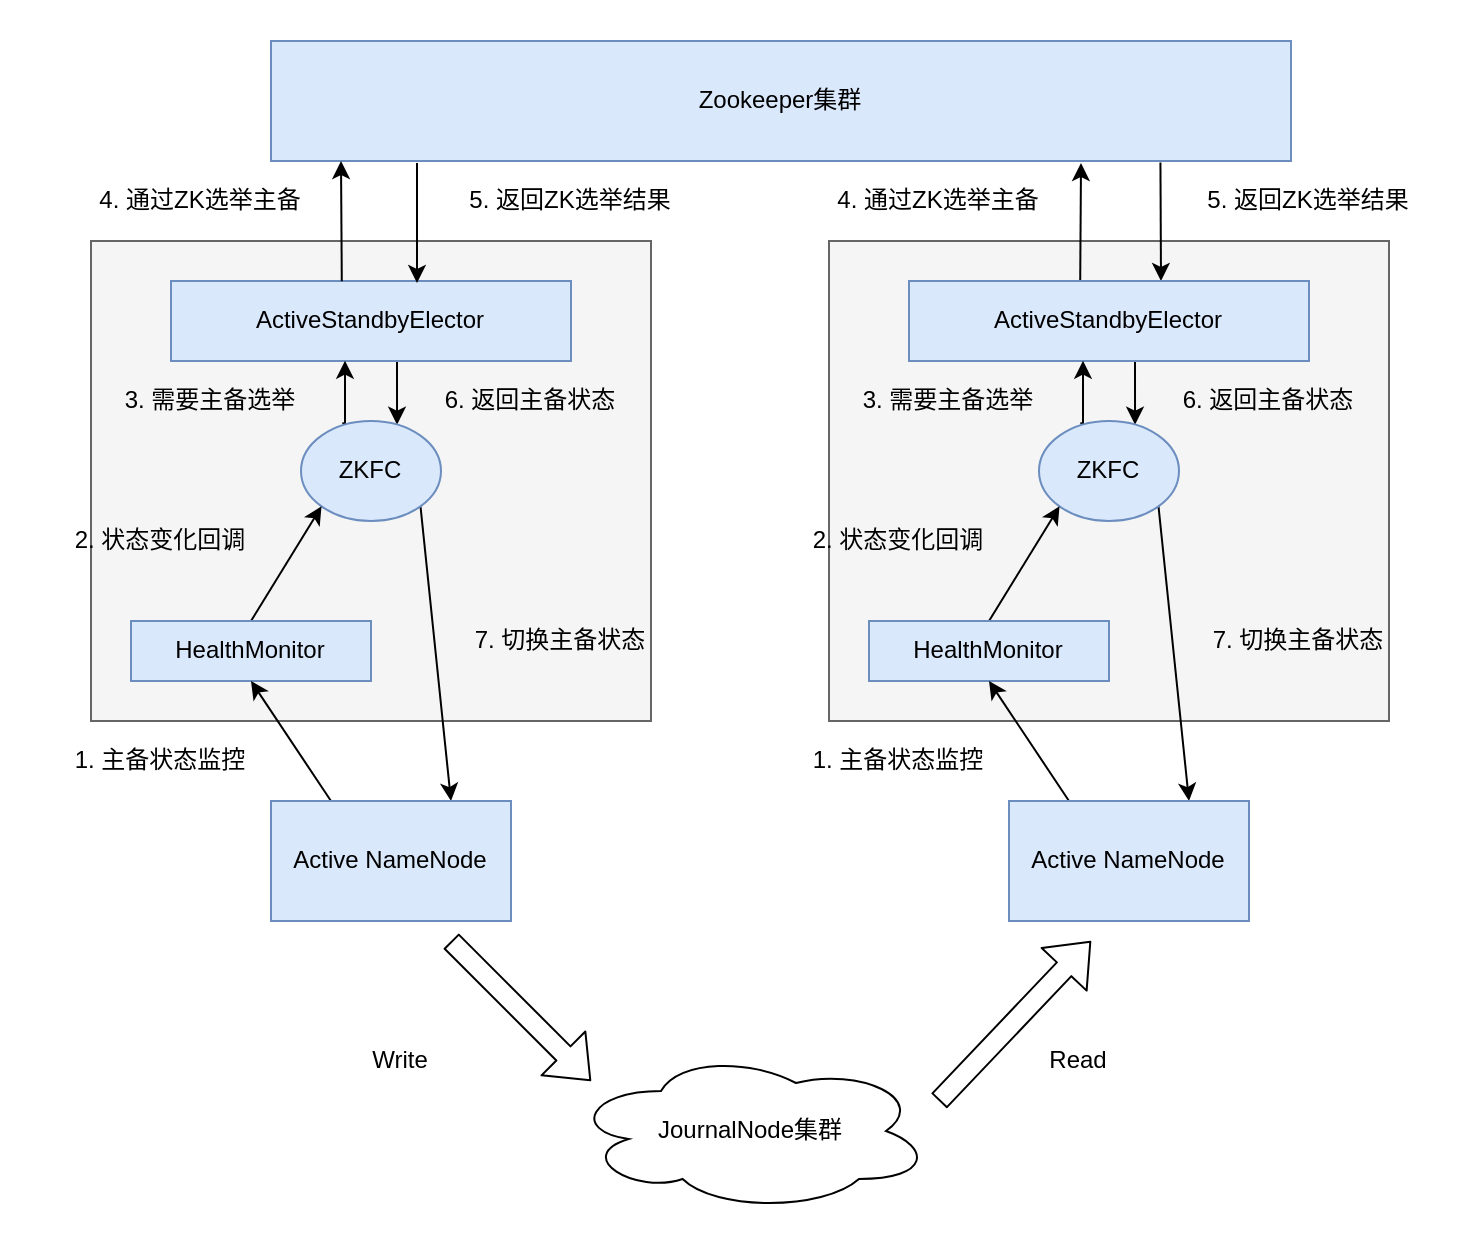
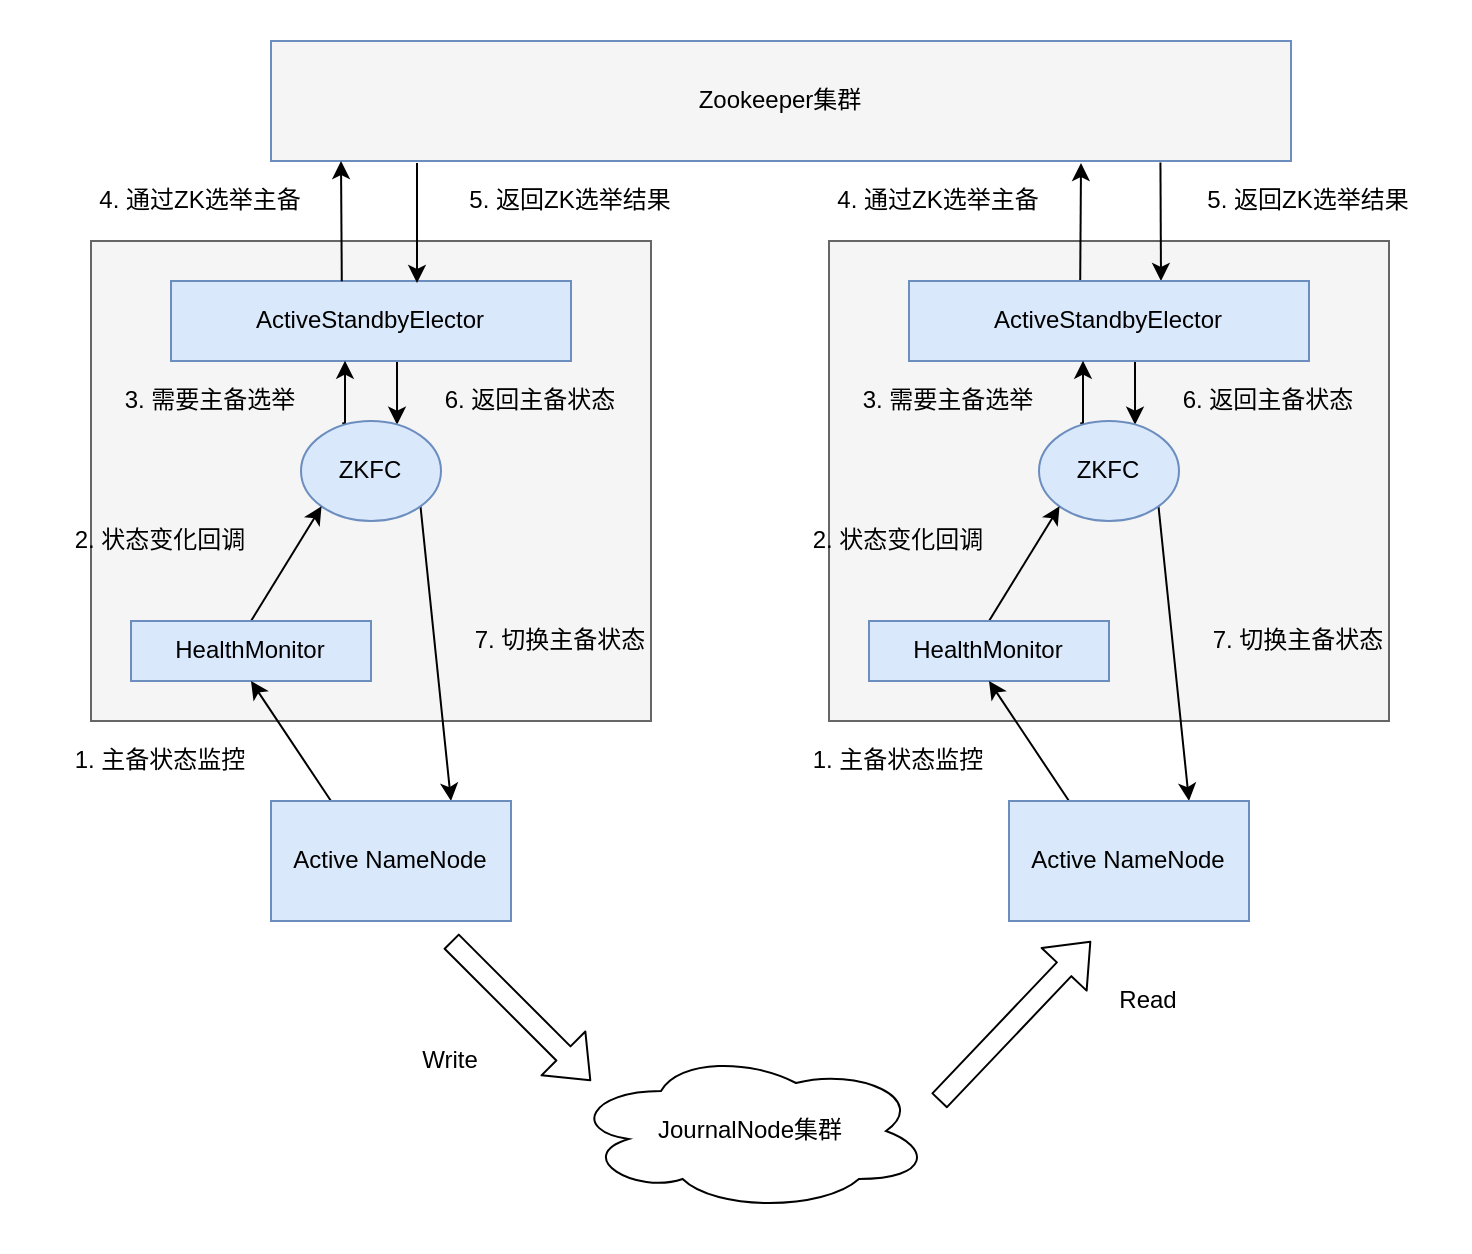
node "Zookeeper集群": fillcolor #dae8fc -> #f5f5f5
node "Write": moved (401, 1061) -> (451, 1061)
node "Read": moved (1079, 1061) -> (1149, 1001)
